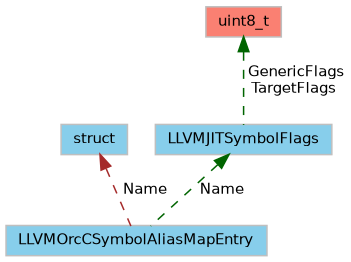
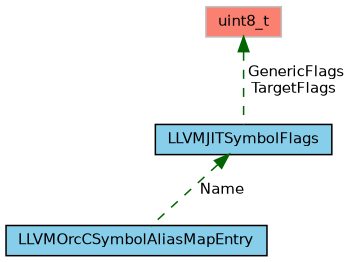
node "struct": removed
node "LLVMJITSymbolFlags": color grey75 -> black
node "LLVMOrcCSymbolAliasMapEntry": color grey75 -> black
